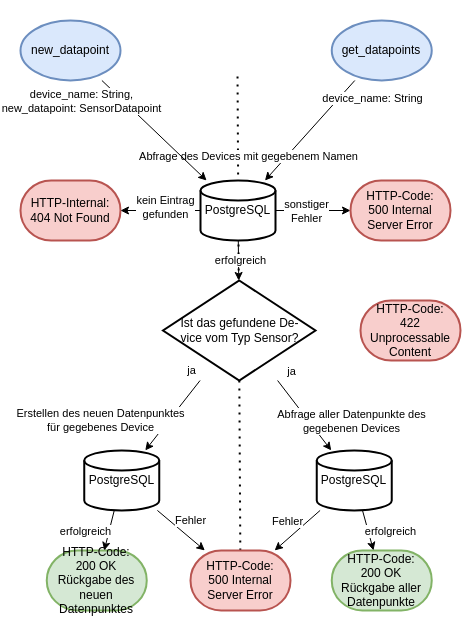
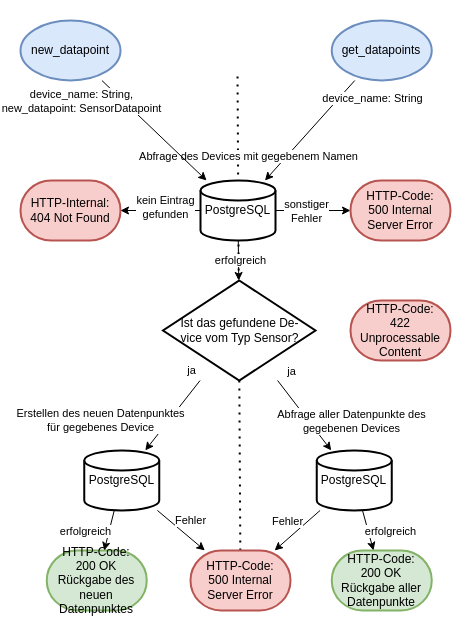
node "HTTP-Code: 422 Unprocessable Content": moved (411, 331) -> (401, 331)
